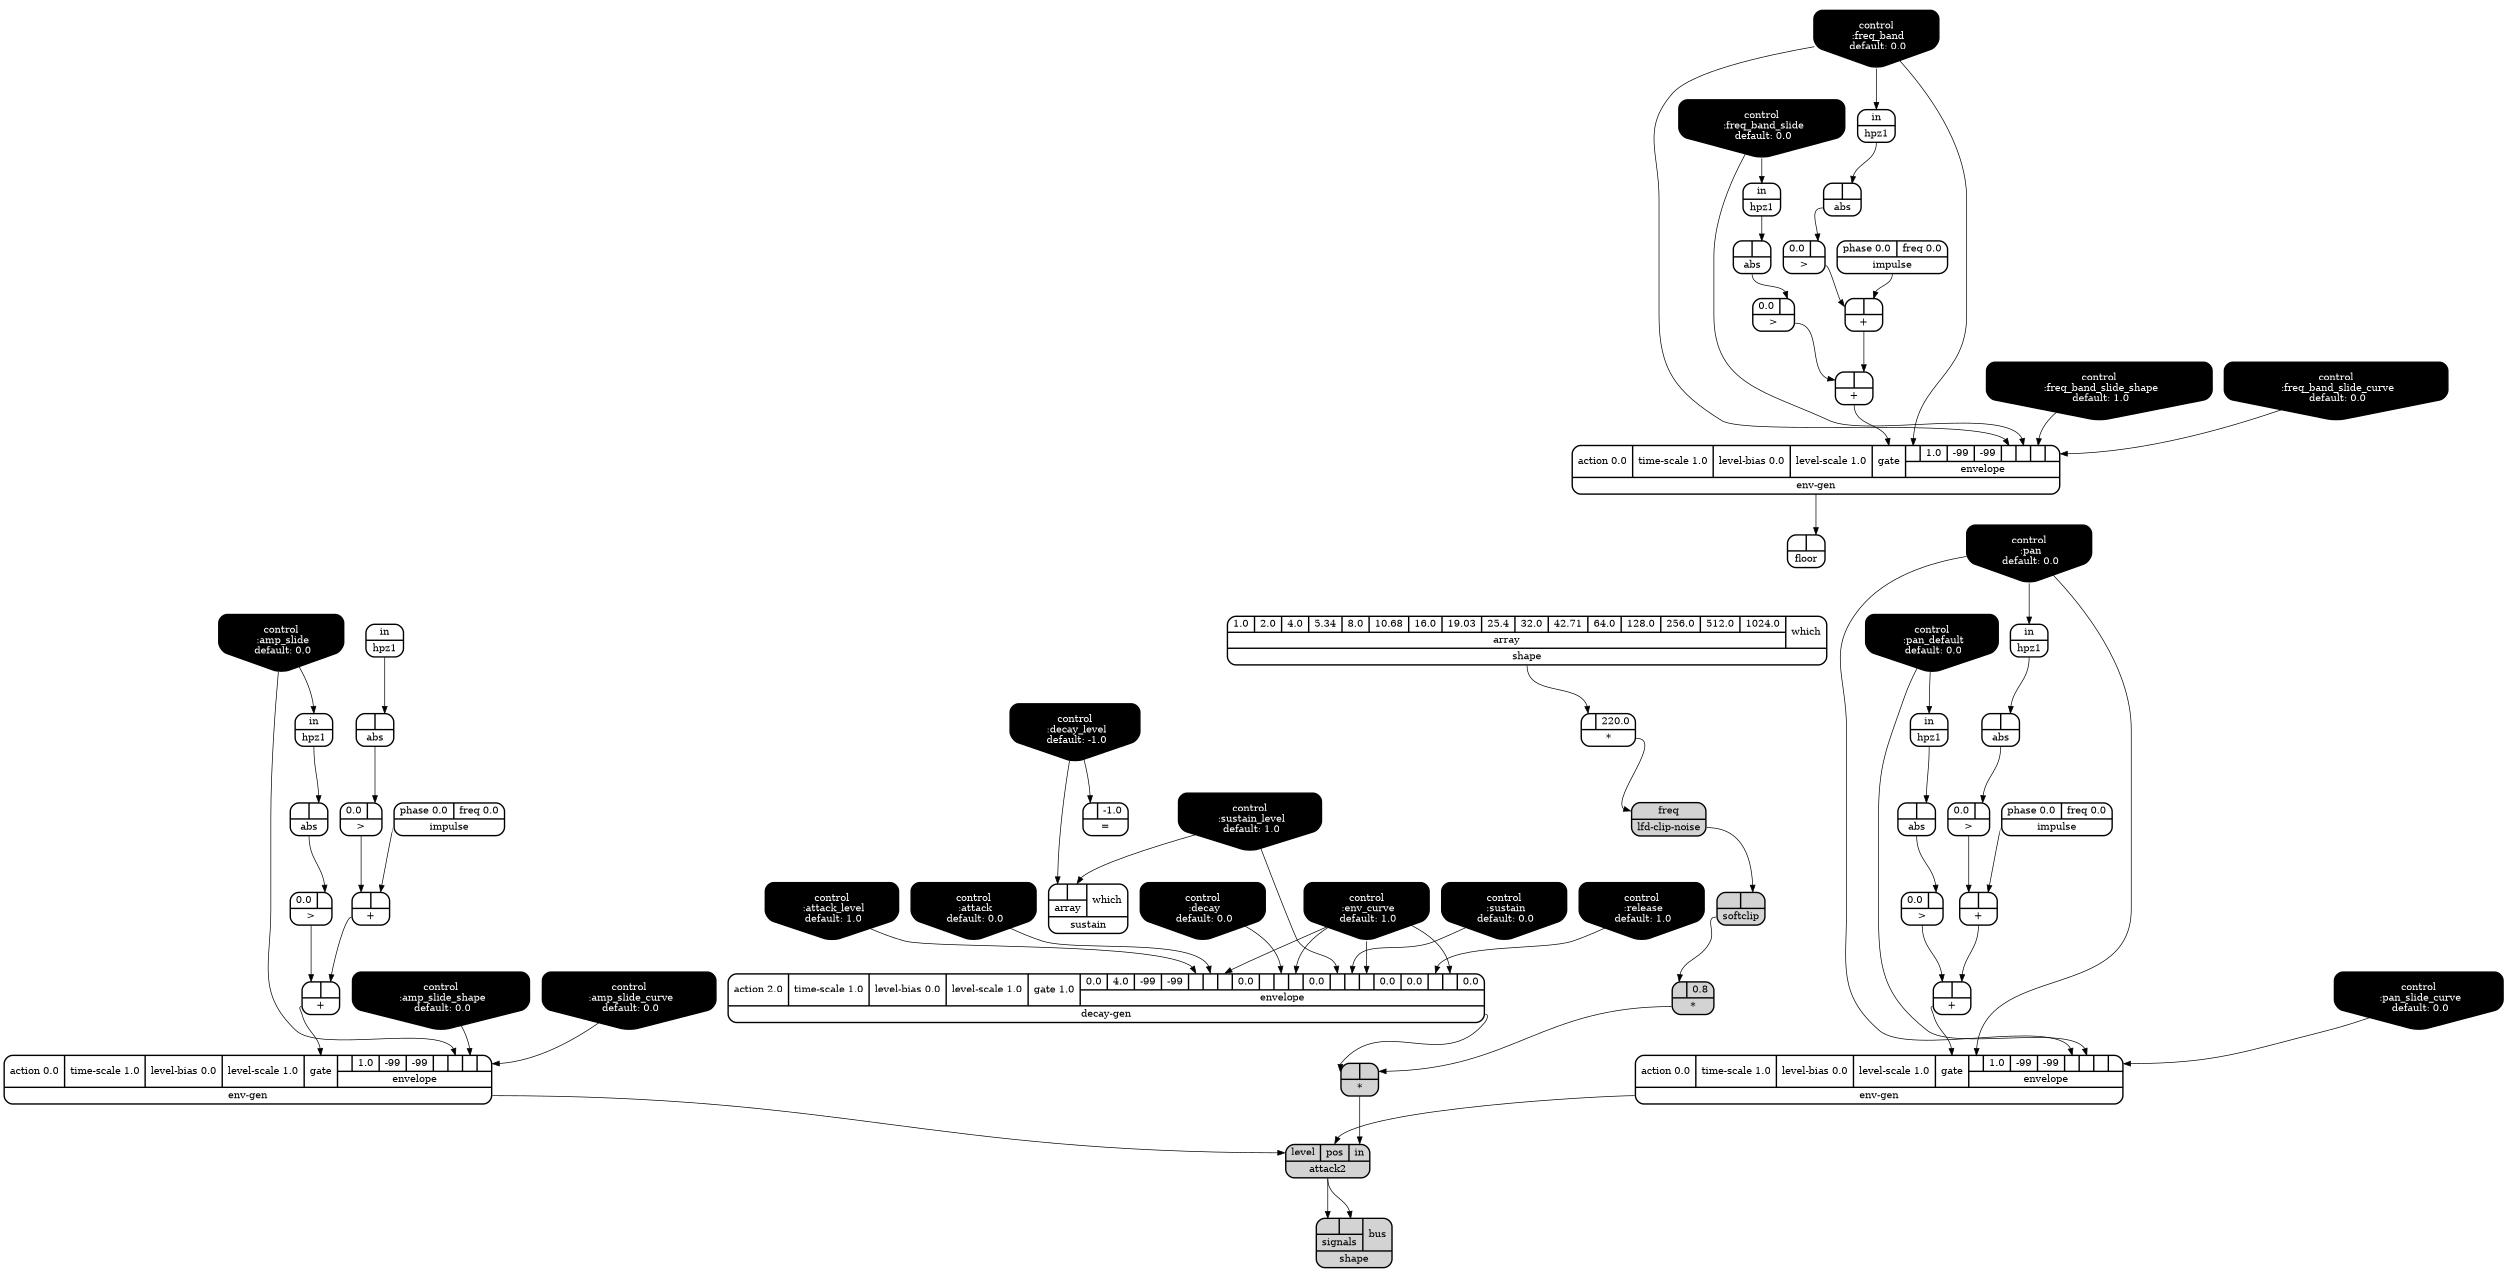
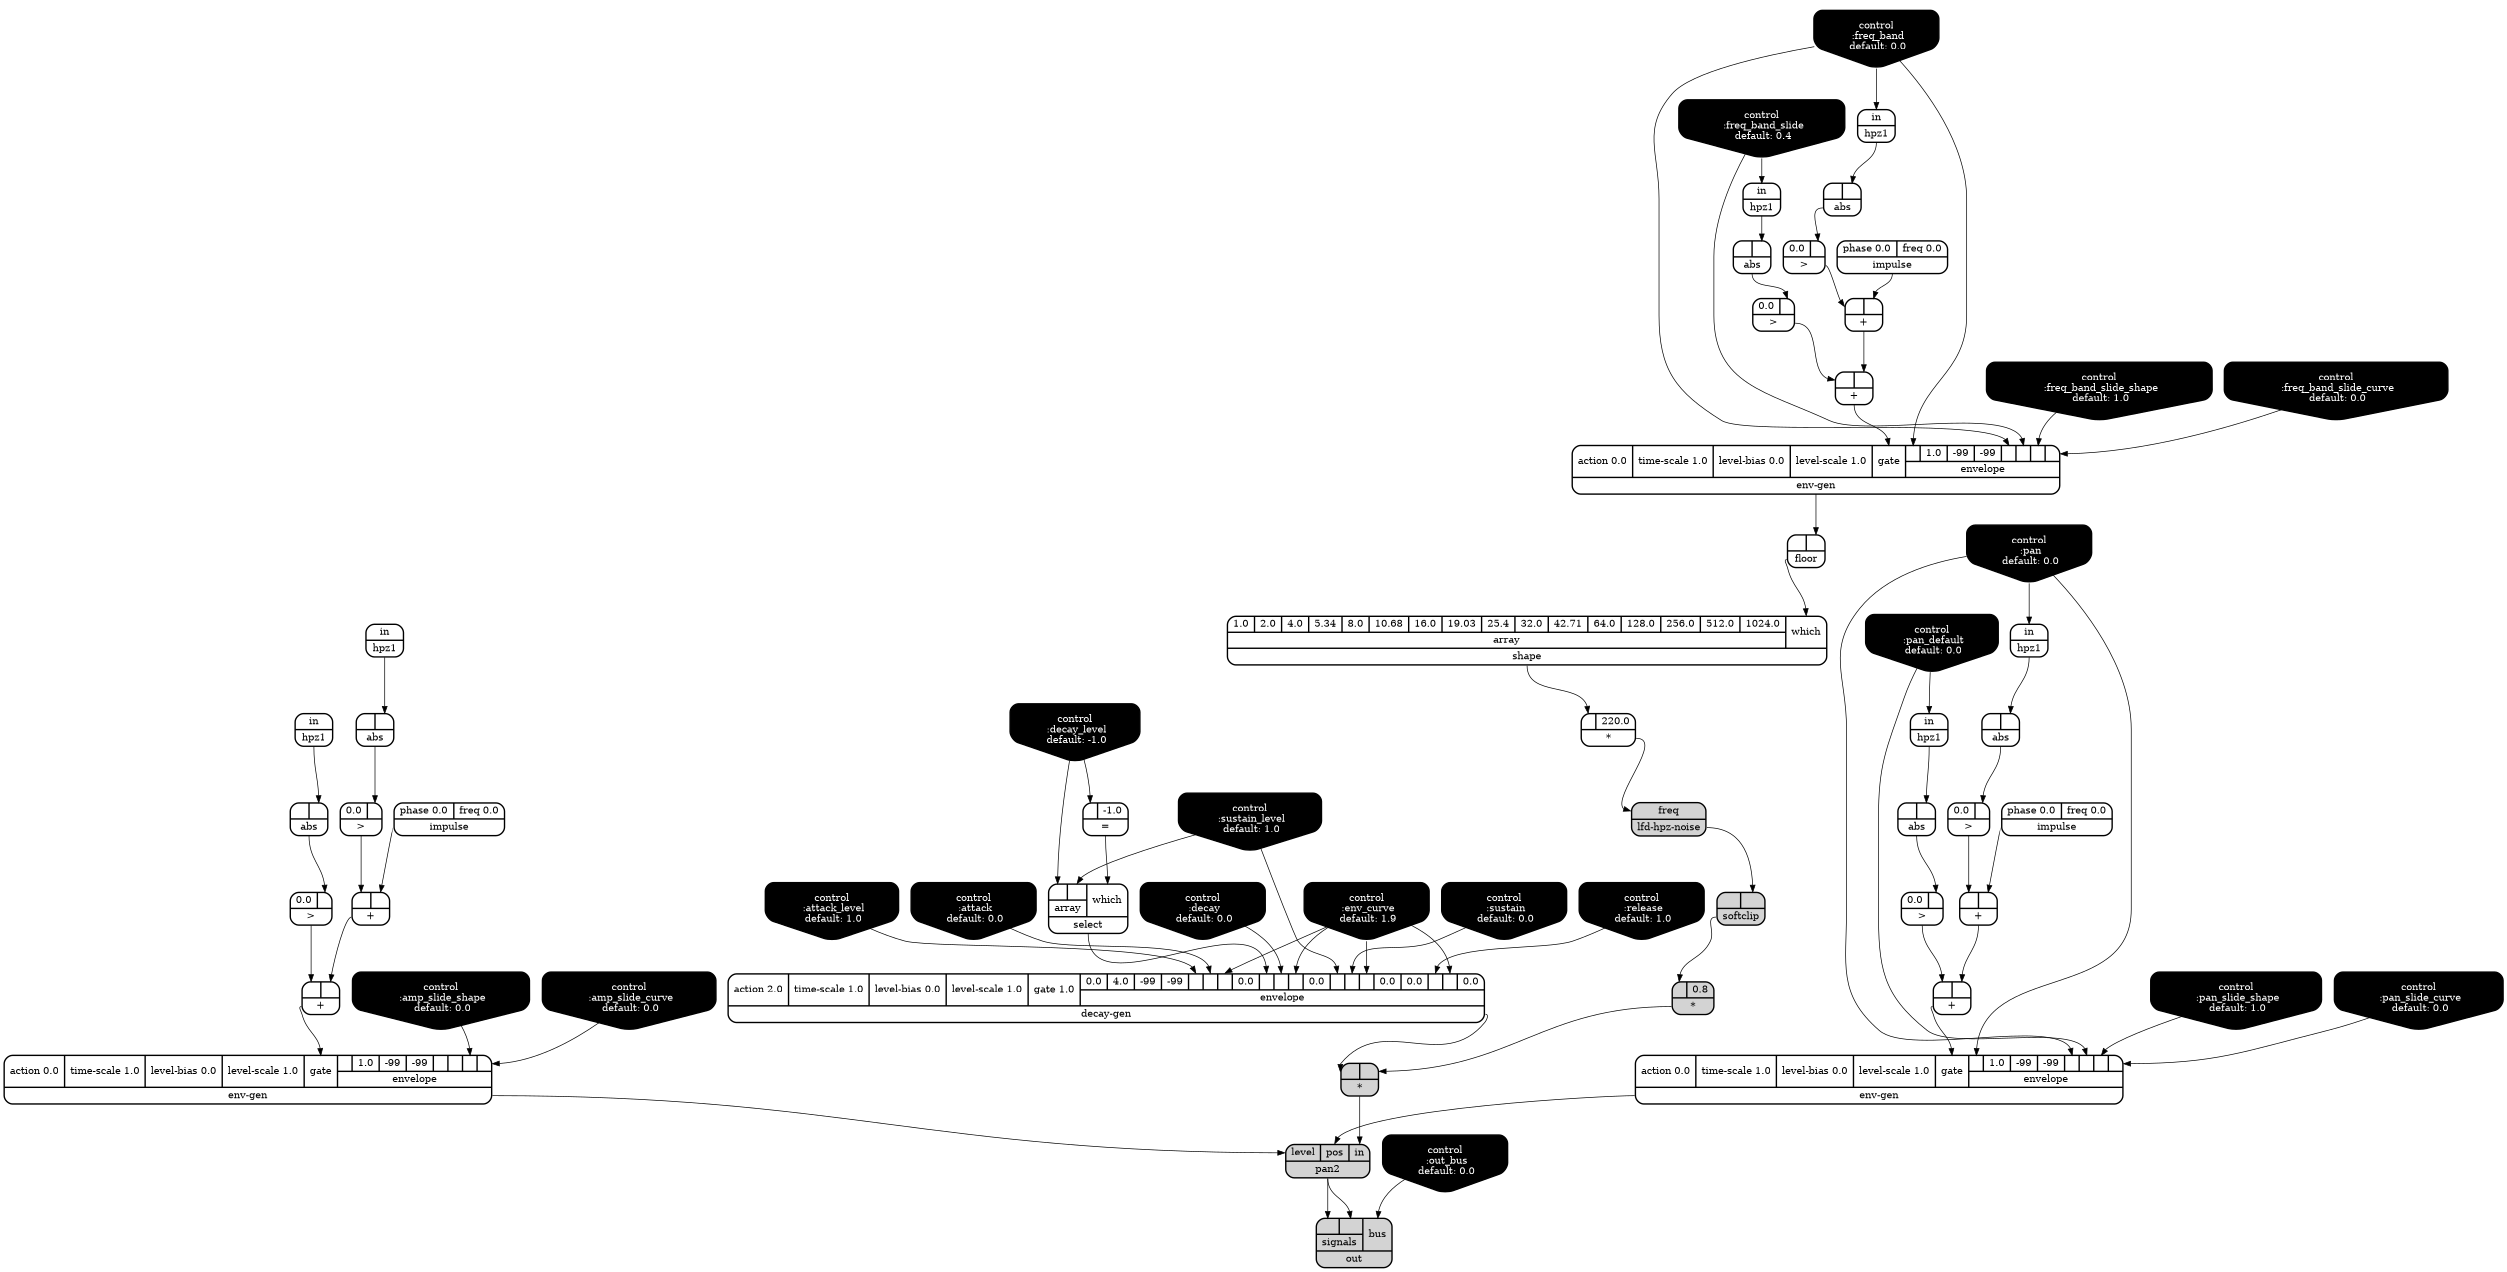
node "control :freq_band_slide default: 0.0": label "control :freq_band_slide default: 0.0" -> "control :freq_band_slide default: 0.4"
edge "floor" -> "1.0": added
node "control :amp_slide default: 0.0": removed
node "freq": text "lfd-clip-noise" -> "lfd-hpz-noise"
edge "-1.0" -> "array": added
node "control :env_curve default: 1.0": label "control :env_curve default: 1.0" -> "control :env_curve default: 1.9"
node "array": text "sustain" -> "select"
edge "array" -> "action 2.0": added
node "control :pan_slide_shape default: 1.0": added
node "control :out_bus default: 0.0": added
node "level": text "attack2" -> "pan2"
node "signals": text "shape" -> "out"
